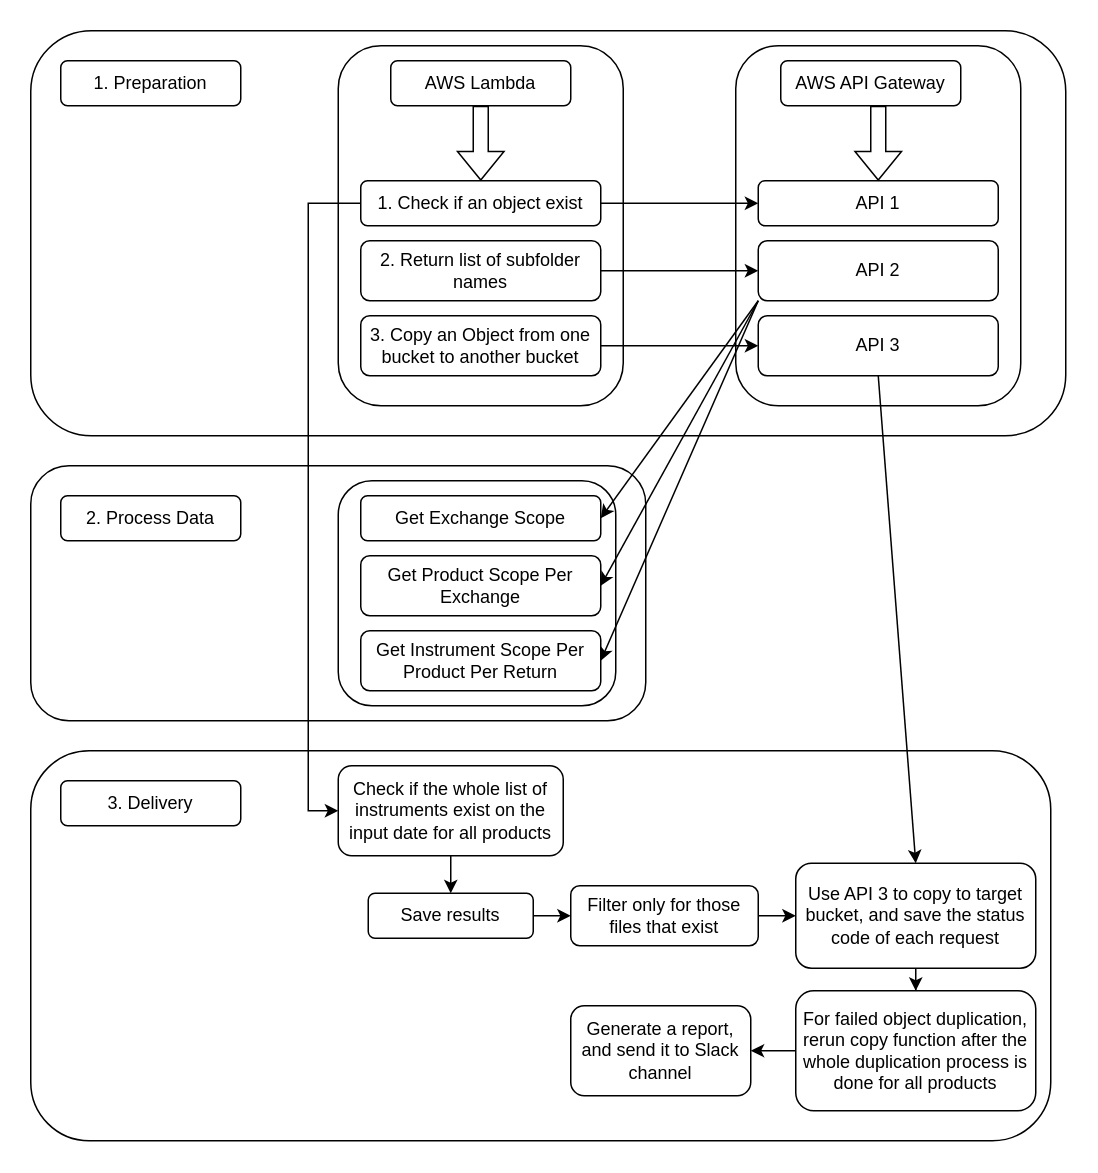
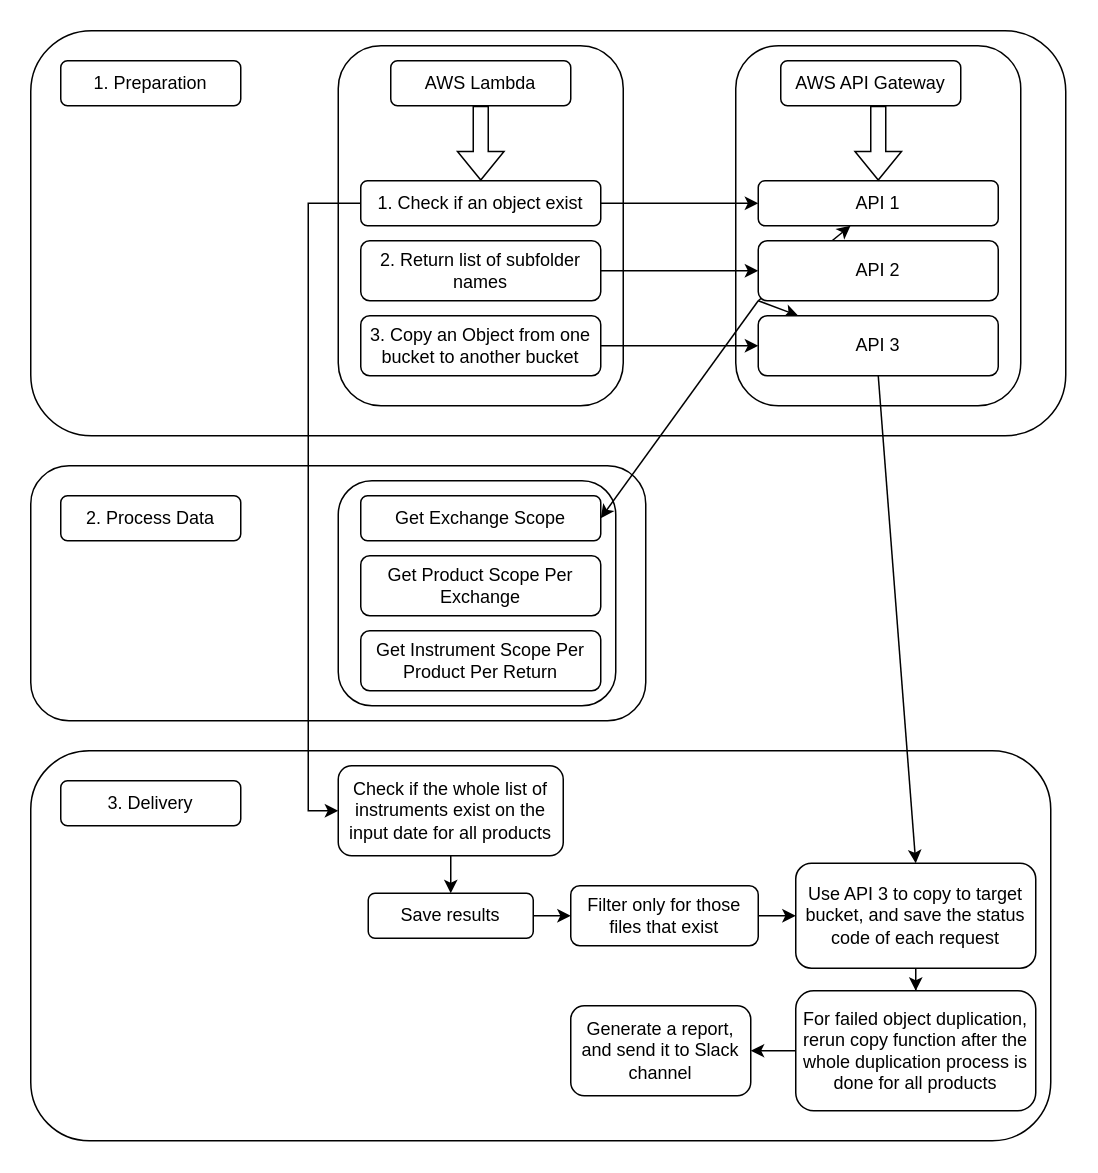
edge "API 2" -> "Get Product Scope Per Exchange": now "API 2" -> "API 1"
edge "API 2" -> "Get Instrument Scope Per Product Per Return": now "API 2" -> "API 3"
